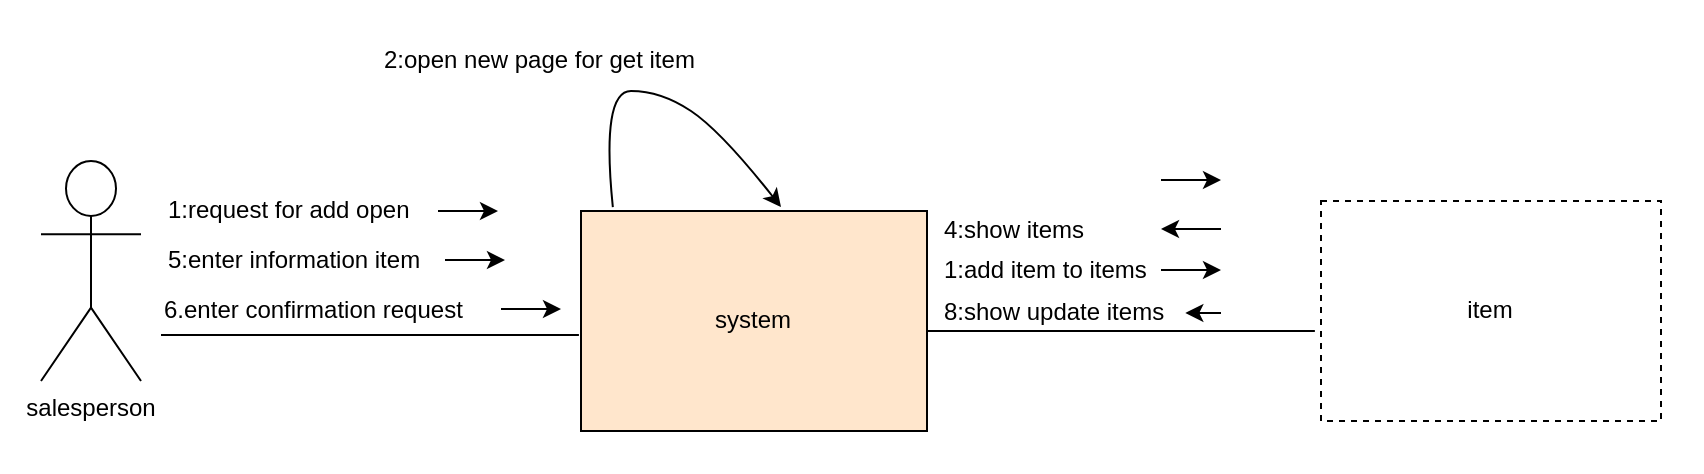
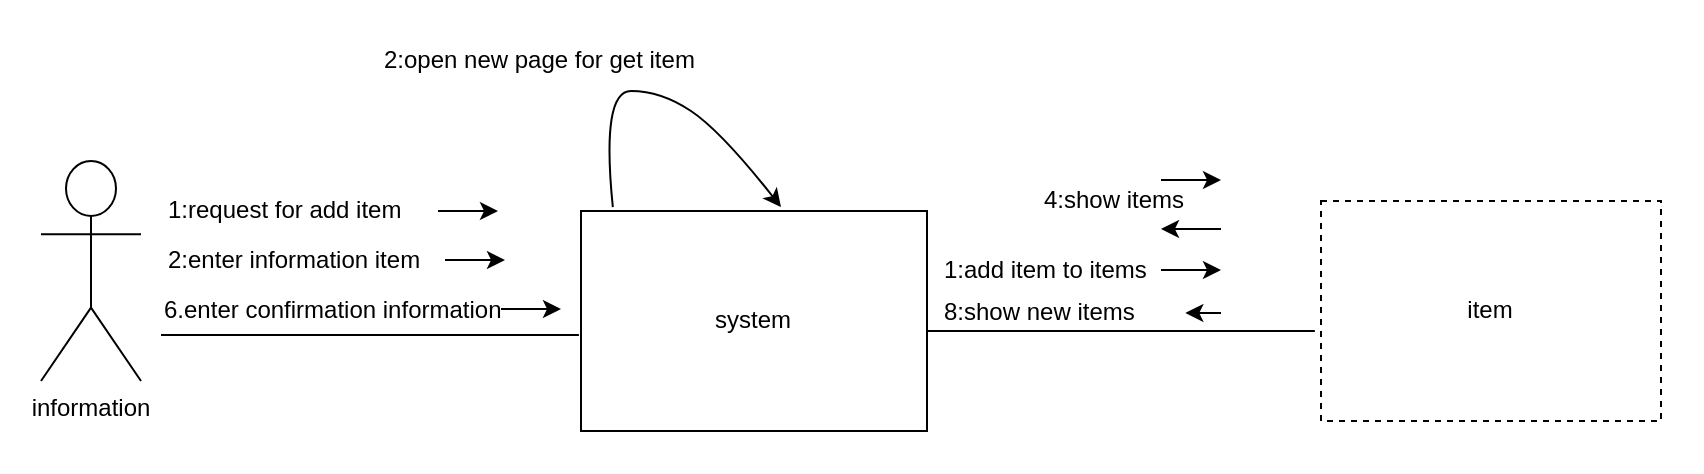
node "1:request for add open": label "1:request for add open" -> "1:request for add item"
node "4:show items": moved (1031, 231) -> (1131, 201)
node "5:enter information item": label "5:enter information item" -> "2:enter information item"
node "6.enter confirmation request": label "6.enter confirmation request" -> "6.enter confirmation information"
node "8:show update items": label "8:show update items" -> "8:show new items"
node "system": fillcolor #ffe6cc -> #ffffff
node "salesperson": label "salesperson" -> "information"
